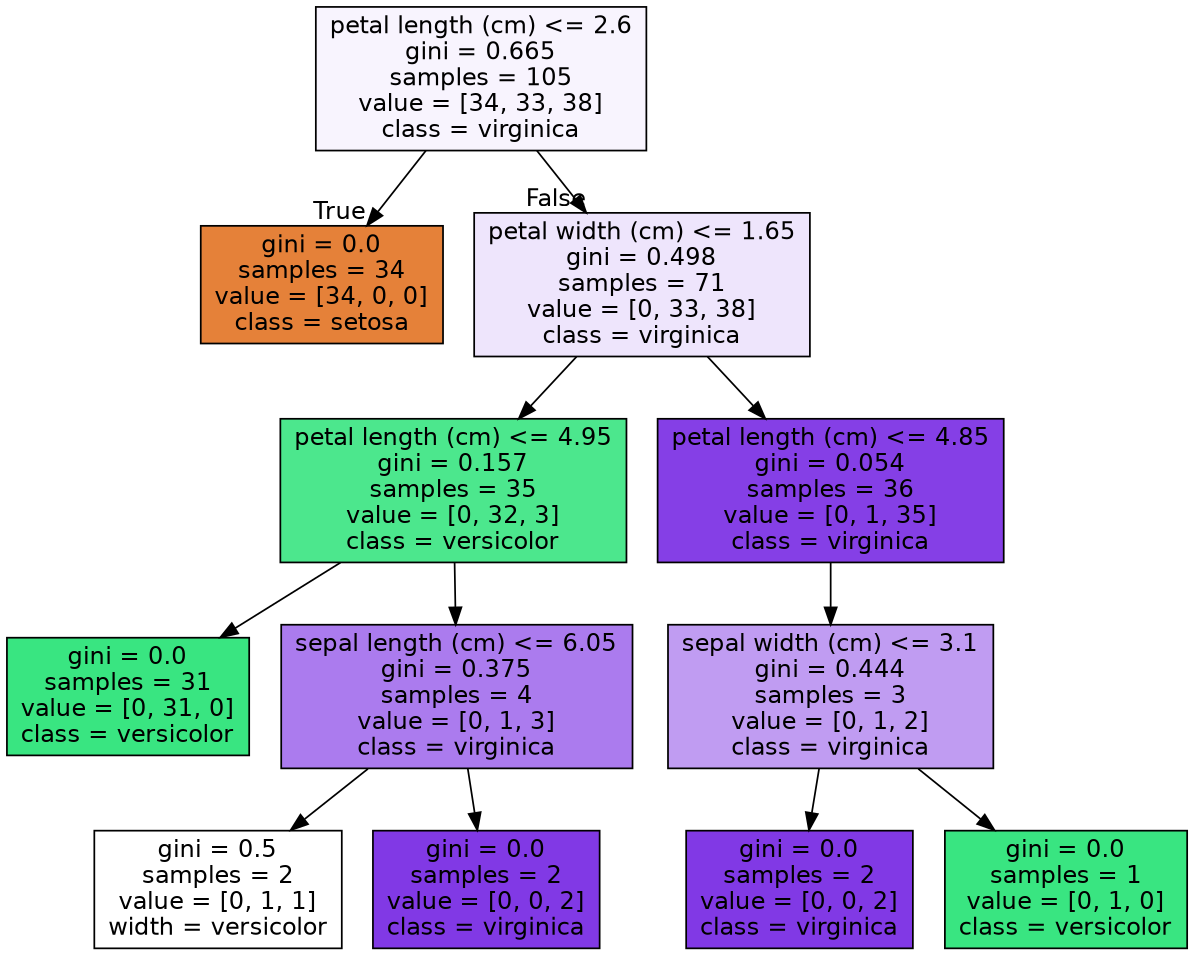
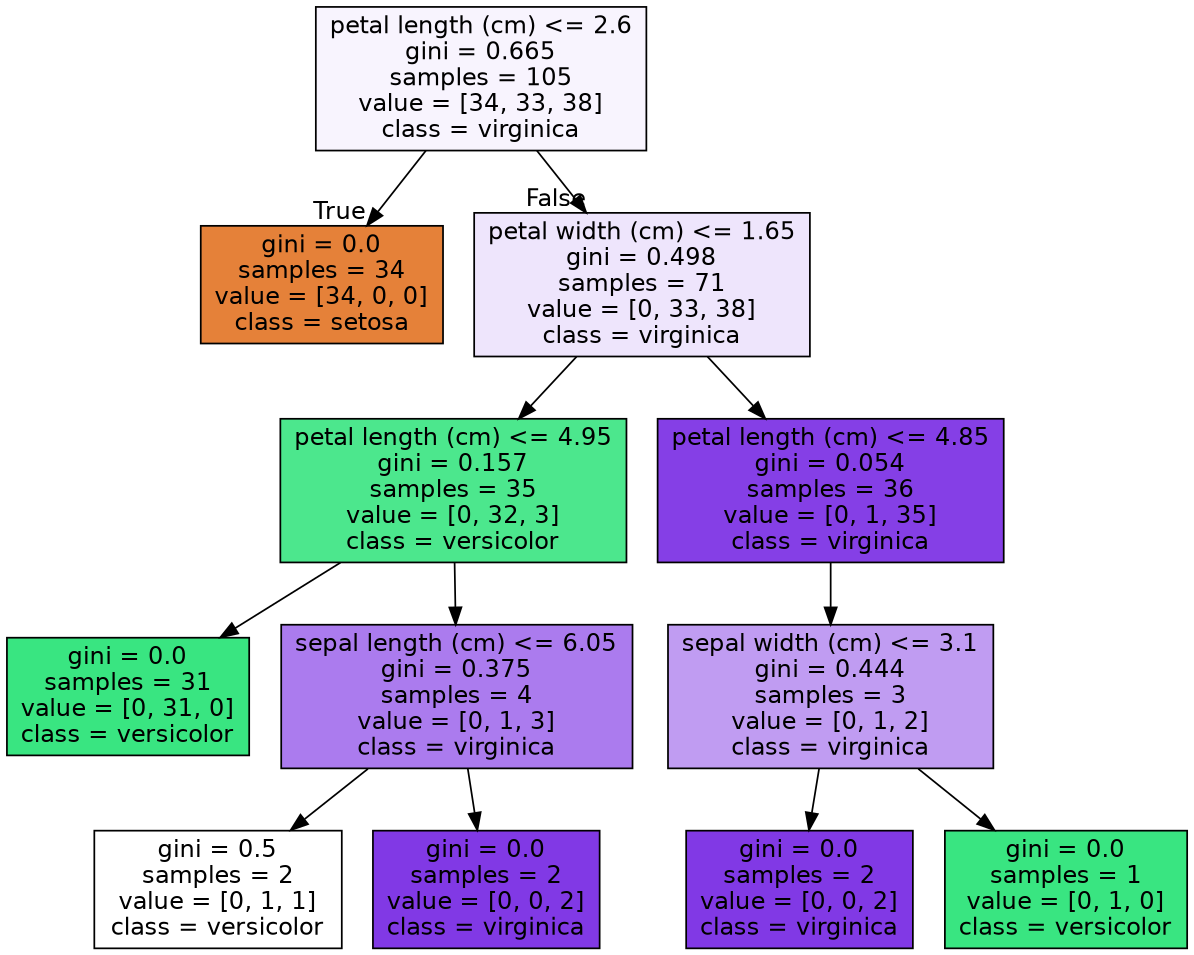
node "gini = 0.5 samples = 2 value = [0, 1, 1] width = versicolor": label "gini = 0.5 samples = 2 value = [0, 1, 1] width = versicolor" -> "gini = 0.5 samples = 2 value = [0, 1, 1] class = versicolor"
